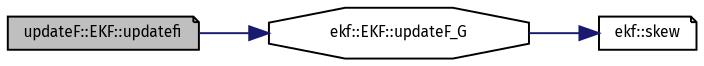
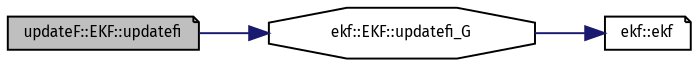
node "ekf::EKF::updateF_G": label "ekf::EKF::updateF_G" -> "ekf::EKF::updatefi_G"
node "ekf::skew": label "ekf::skew" -> "ekf::ekf"
